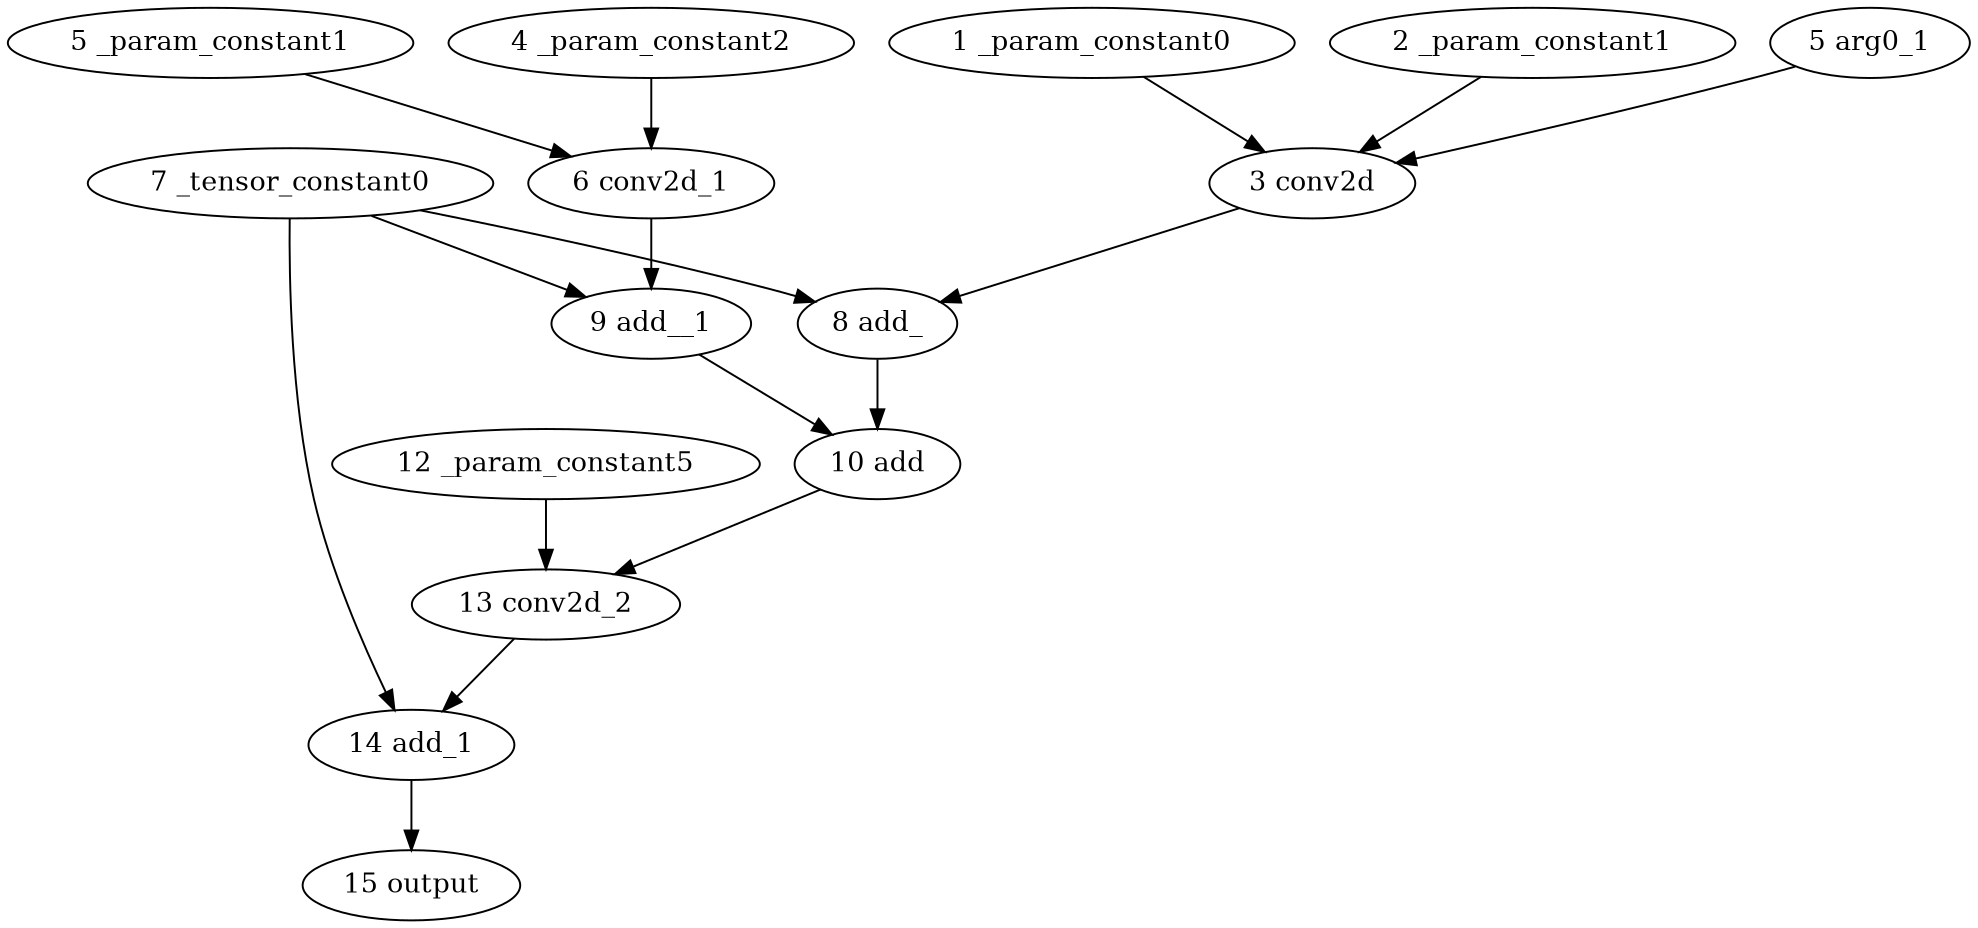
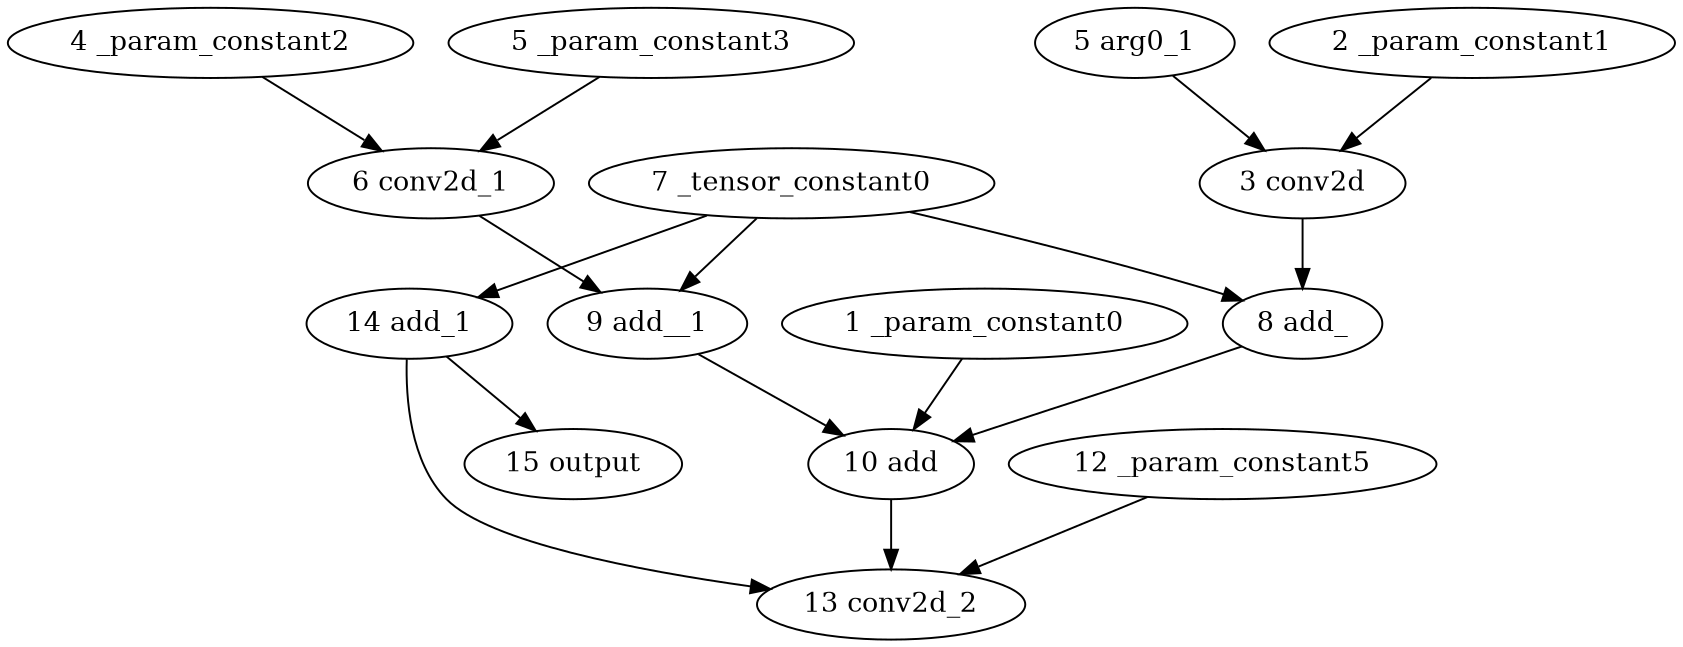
node "5 _param_constant1": label "5 _param_constant1" -> "5 _param_constant3"
edge "1 _param_constant0" -> "3 conv2d": now "1 _param_constant0" -> "10 add"
edge "13 conv2d_2" -> "14 add_1": reversed
